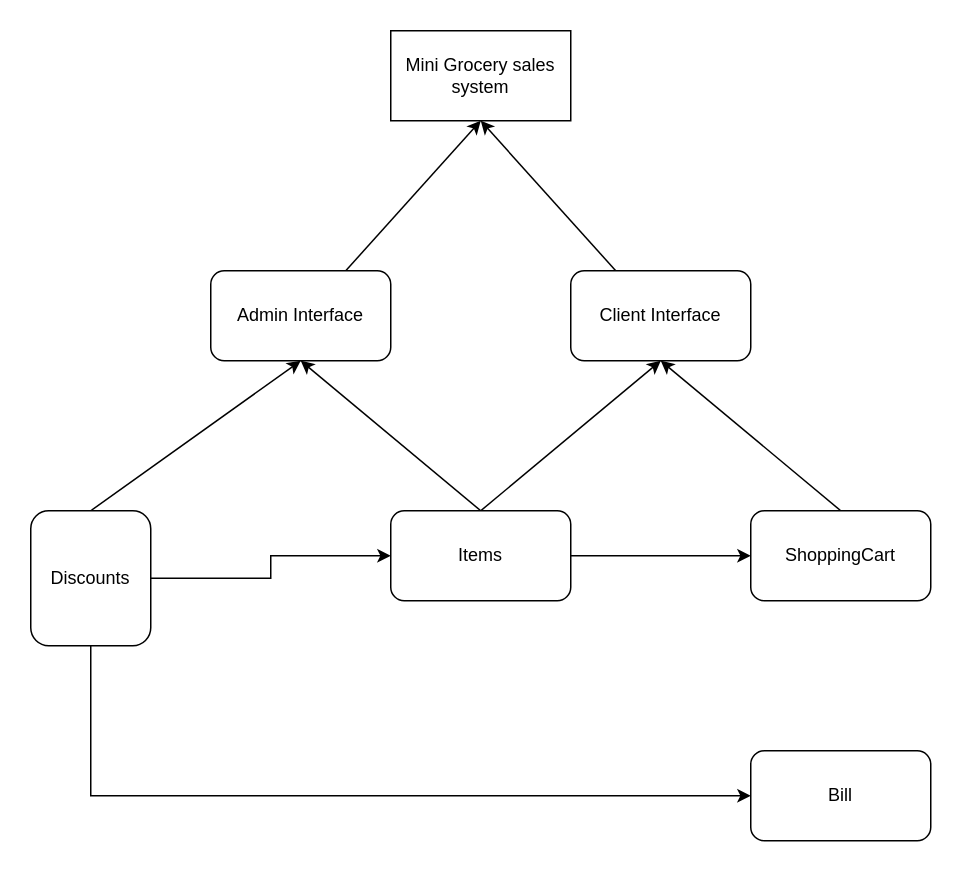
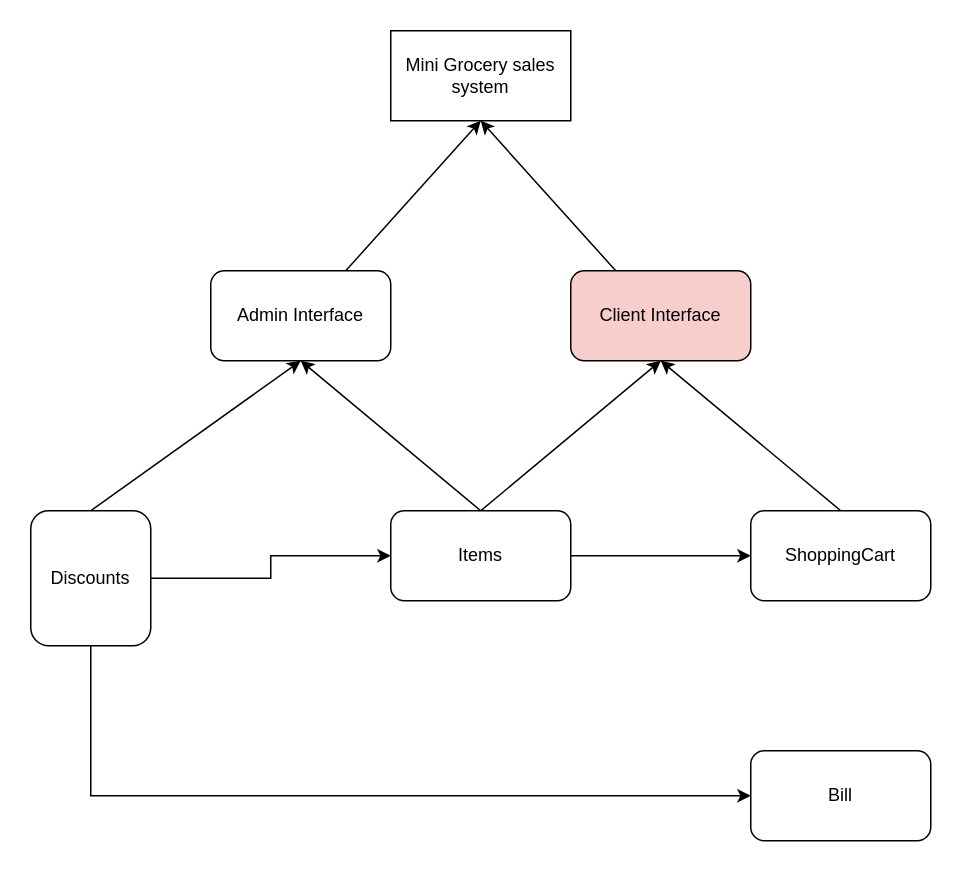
node "Client Interface": fillcolor #ffffff -> #f8cecc
